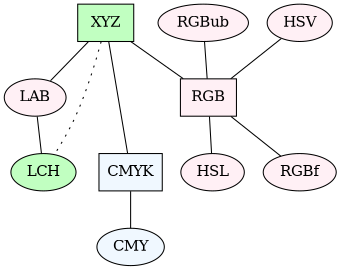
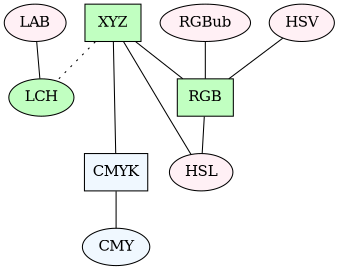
edge "XYZ" -- "LAB": now "XYZ" -- "HSL"
node "RGB": fillcolor lavenderblush1 -> darkseagreen1
node "RGBf": removed
